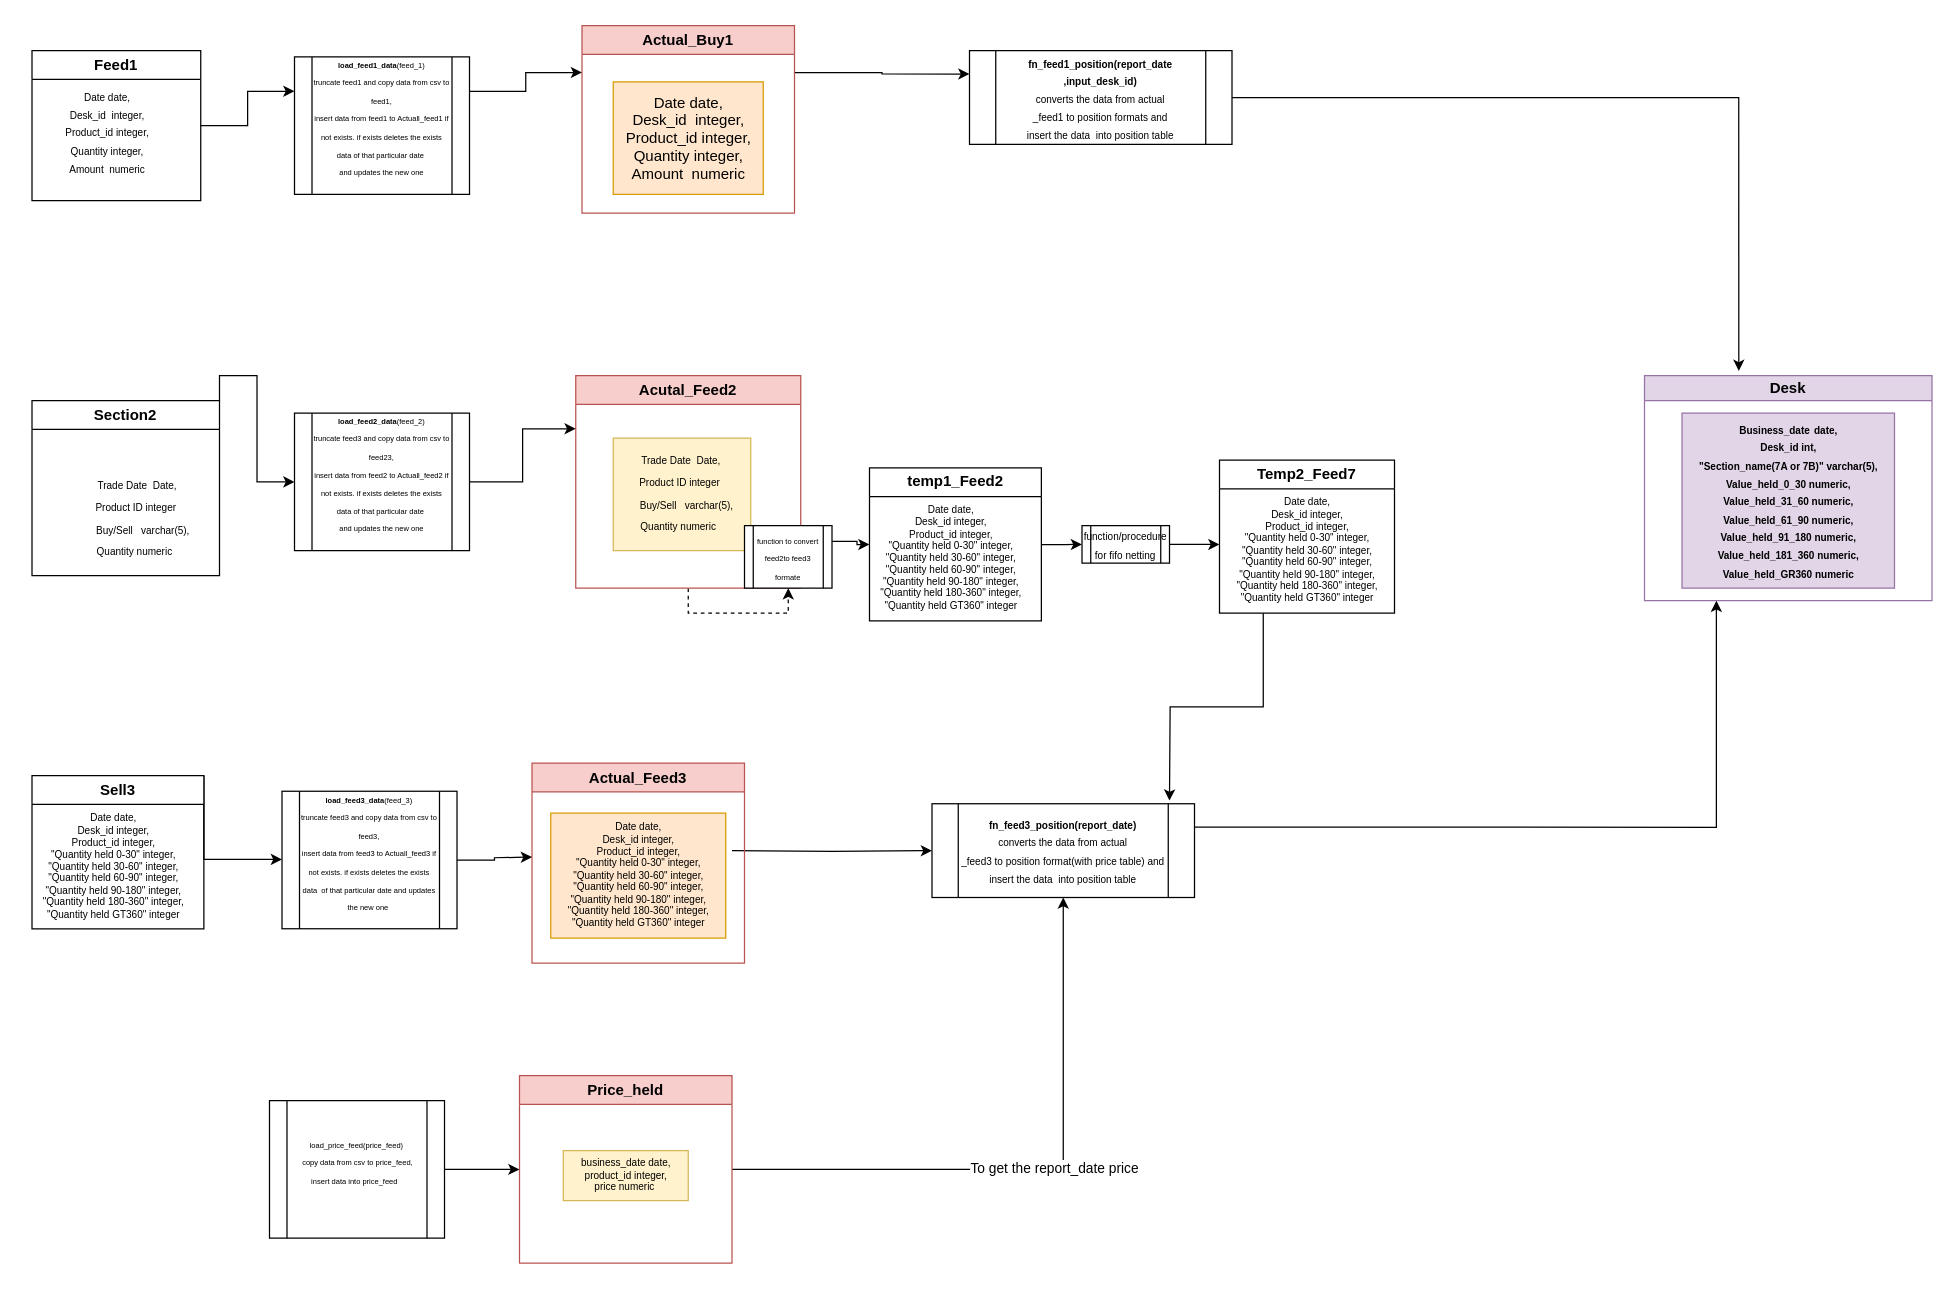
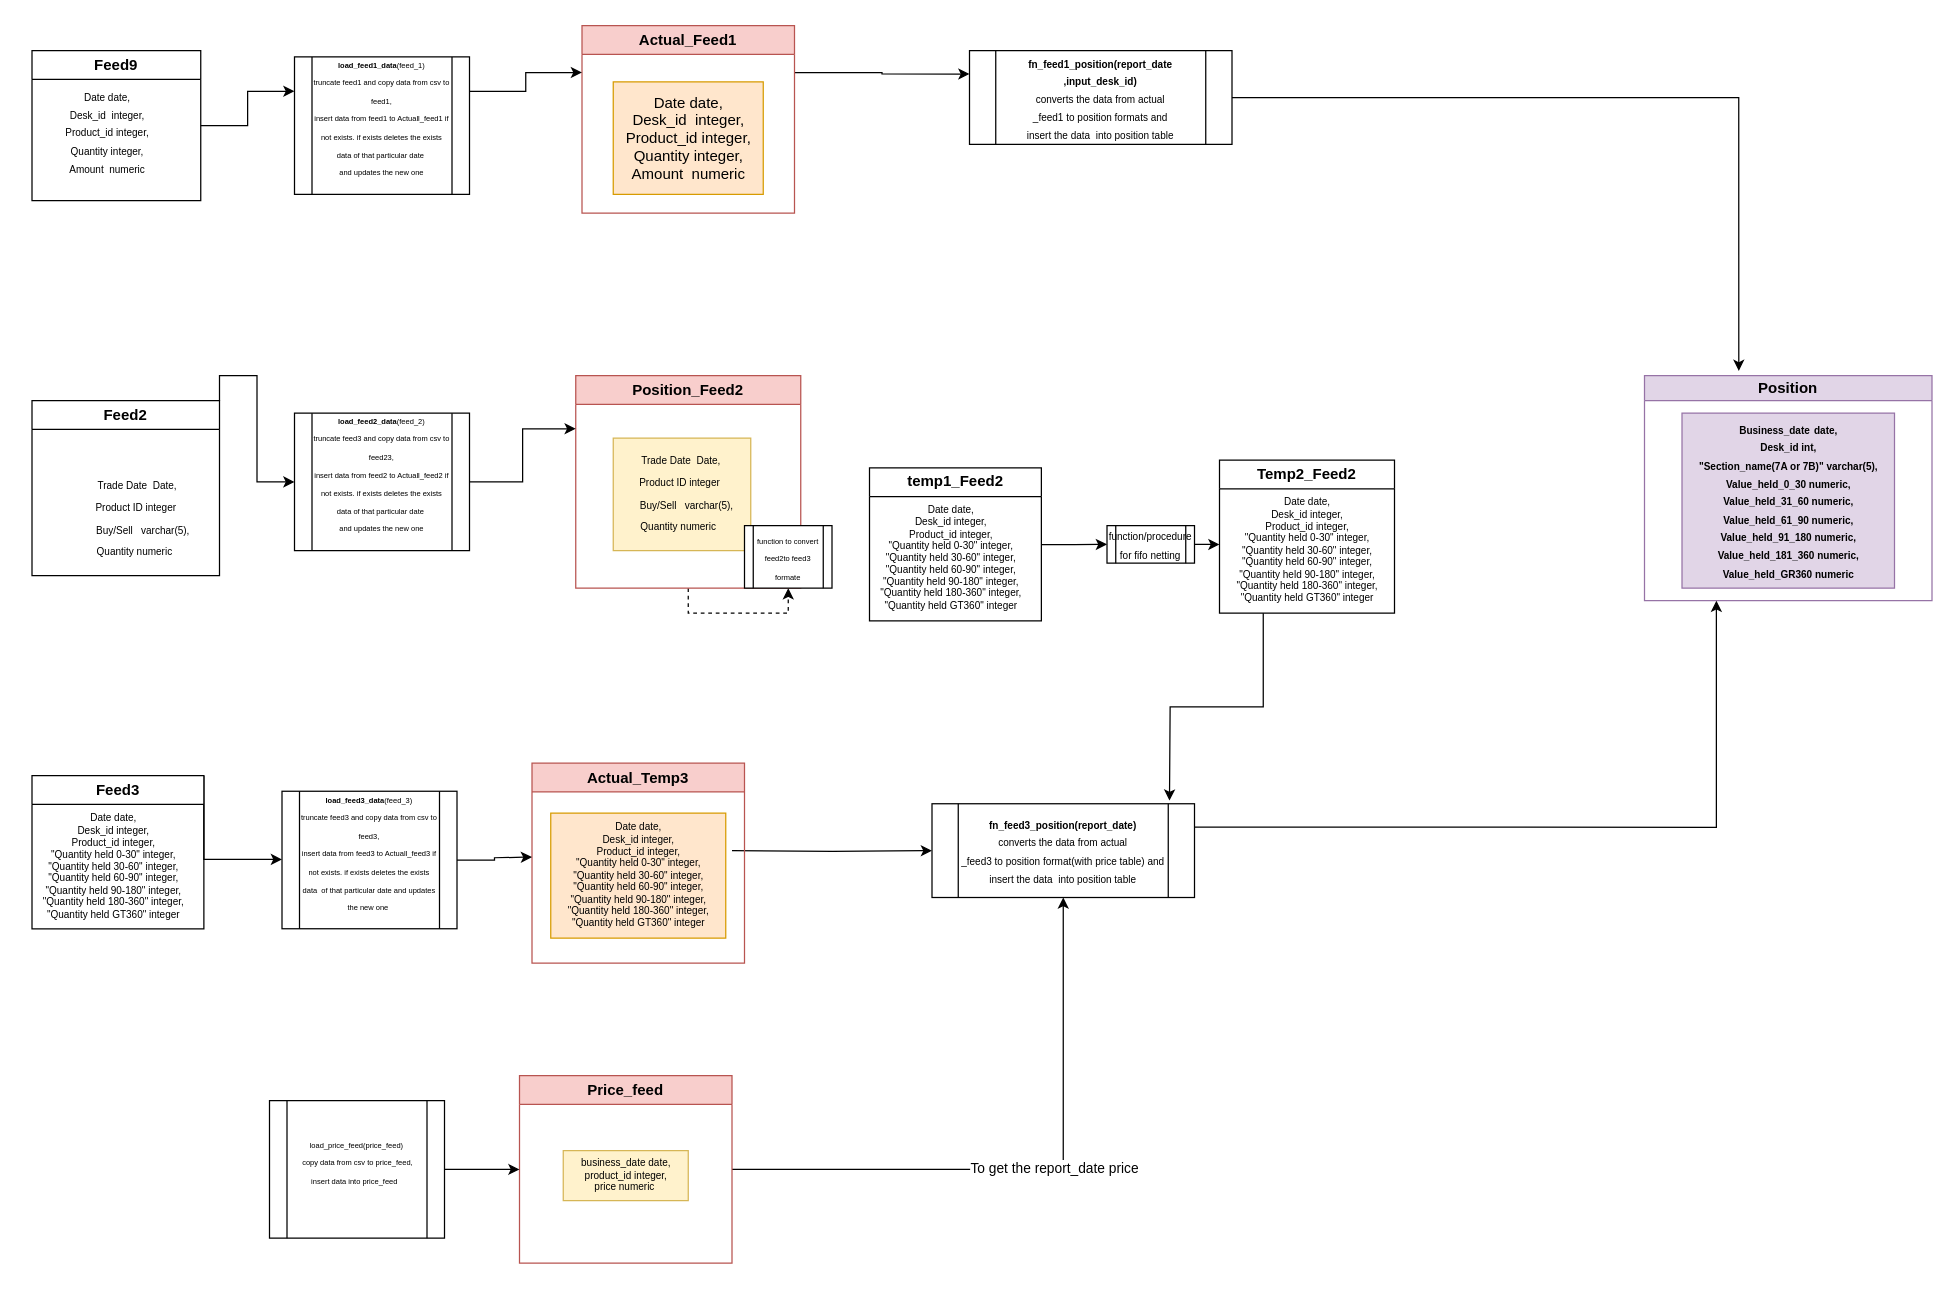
node "Actual_Buy1": label "Actual_Buy1" -> "Actual_Feed1"
node "Feed1": label "Feed1" -> "Feed9"
node "Desk": label "Desk" -> "Position"
node "Acutal_Feed2": label "Acutal_Feed2" -> "Position_Feed2"
node "Section2": label "Section2" -> "Feed2"
node "Temp2_Feed7": label "Temp2_Feed7" -> "Temp2_Feed2"
edge "function to convert feed2to feed3 formate" -> "temp1_Feed2": removed
node "function/procedure for fifo netting": moved (1126, 544) -> (1151, 544)
node "Actual_Feed3": label "Actual_Feed3" -> "Actual_Temp3"
node "Sell3": label "Sell3" -> "Feed3"
node "Price_held": label "Price_held" -> "Price_feed"
